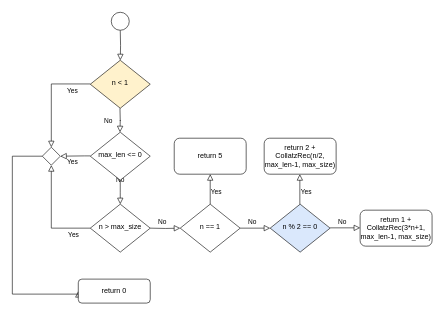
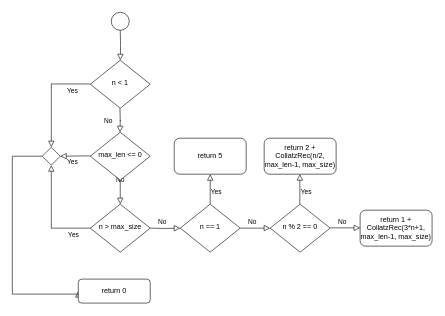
node "n < 1": fillcolor #fff2cc -> #ffffff
node "n % 2 == 0": fillcolor #dae8fc -> #ffffff
